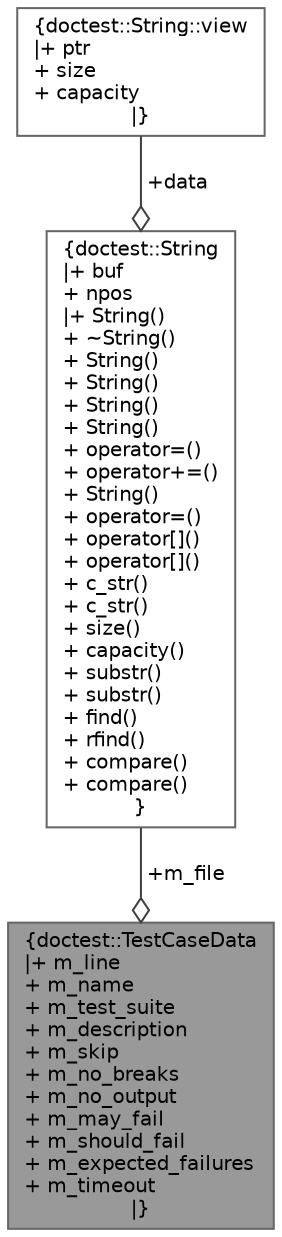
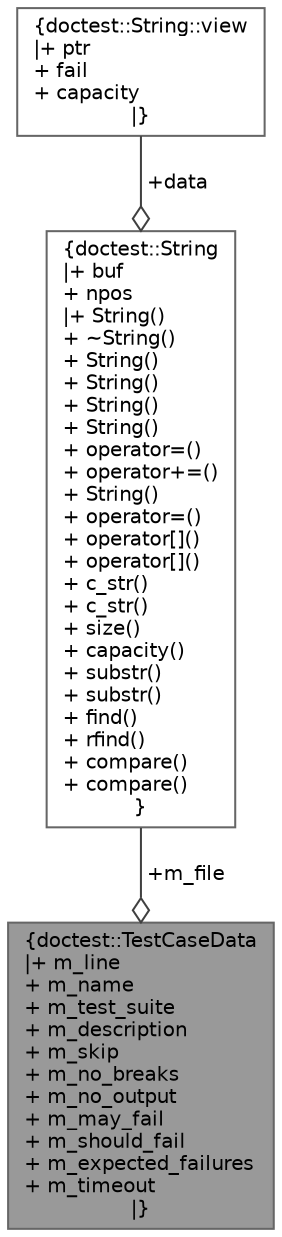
node "{doctest::String::view |+ ptr + size + capacity |}": label "{doctest::String::view |+ ptr + size + capacity |}" -> "{doctest::String::view |+ ptr + fail + capacity |}"
